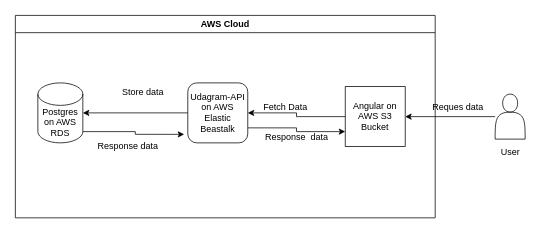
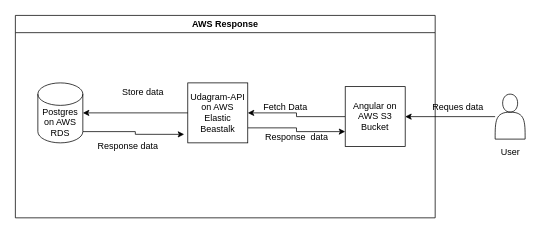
node "AWS Cloud": label "AWS Cloud" -> "AWS Response"
node "Udagram-API on AWS Elastic Beastalk": shape rounded rectangle -> rectangle
